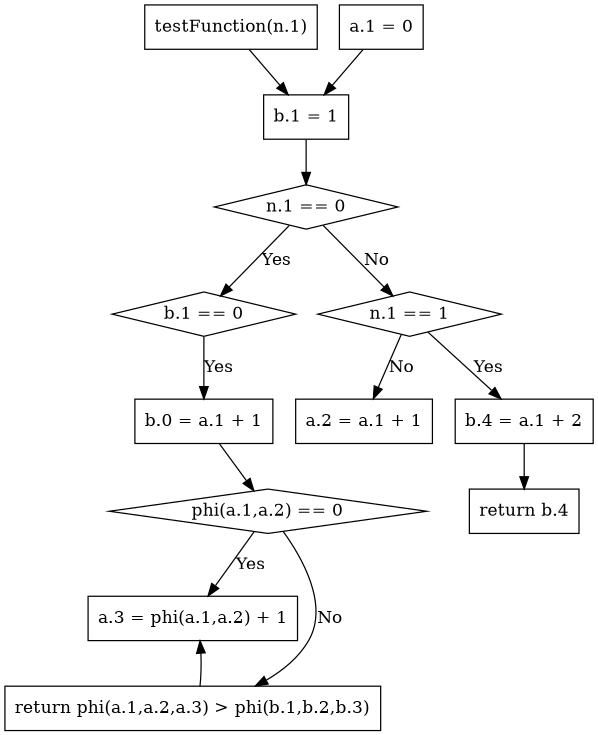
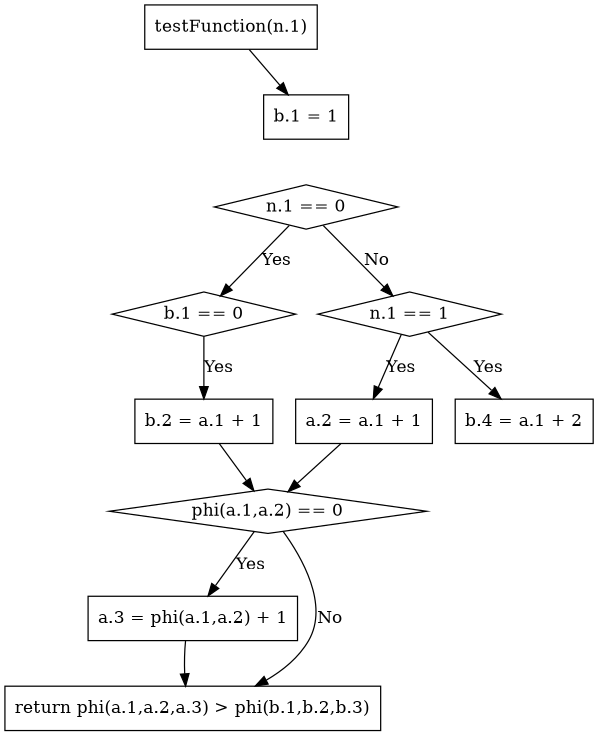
node "a.1 = 0": removed
edge "b.1 = 1" -> "n.1 == 0": removed
edge "n.1 == 1" -> "a.2 = a.1 + 1": label "No" -> "Yes"
node "b.0 = a.1 + 1": label "b.0 = a.1 + 1" -> "b.2 = a.1 + 1"
edge "a.2 = a.1 + 1" -> "phi(a.1,a.2) == 0": added
node "return b.4": removed
edge "return phi(a.1,a.2,a.3) > phi(b.1,b.2,b.3)" -> "a.3 = phi(a.1,a.2) + 1": reversed
